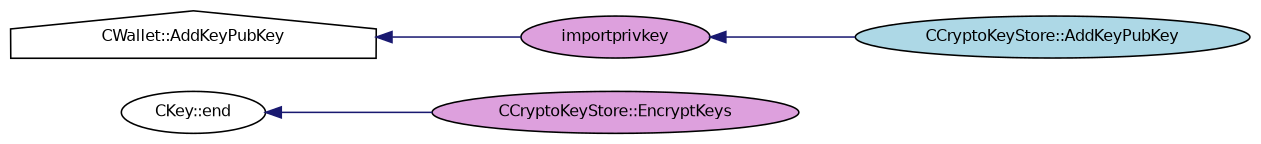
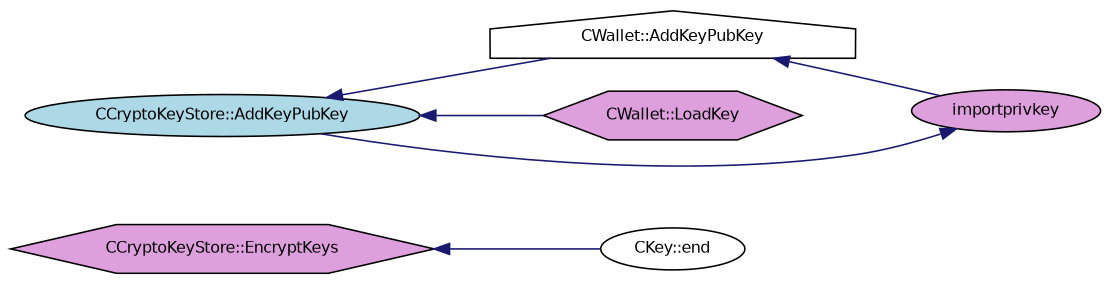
edge "CWallet::AddKeyPubKey" -> "CCryptoKeyStore::AddKeyPubKey": added
edge "CCryptoKeyStore::EncryptKeys" -> "CKey::end": reversed
node "CCryptoKeyStore::EncryptKeys": shape ellipse -> hexagon
node "CWallet::LoadKey": added
